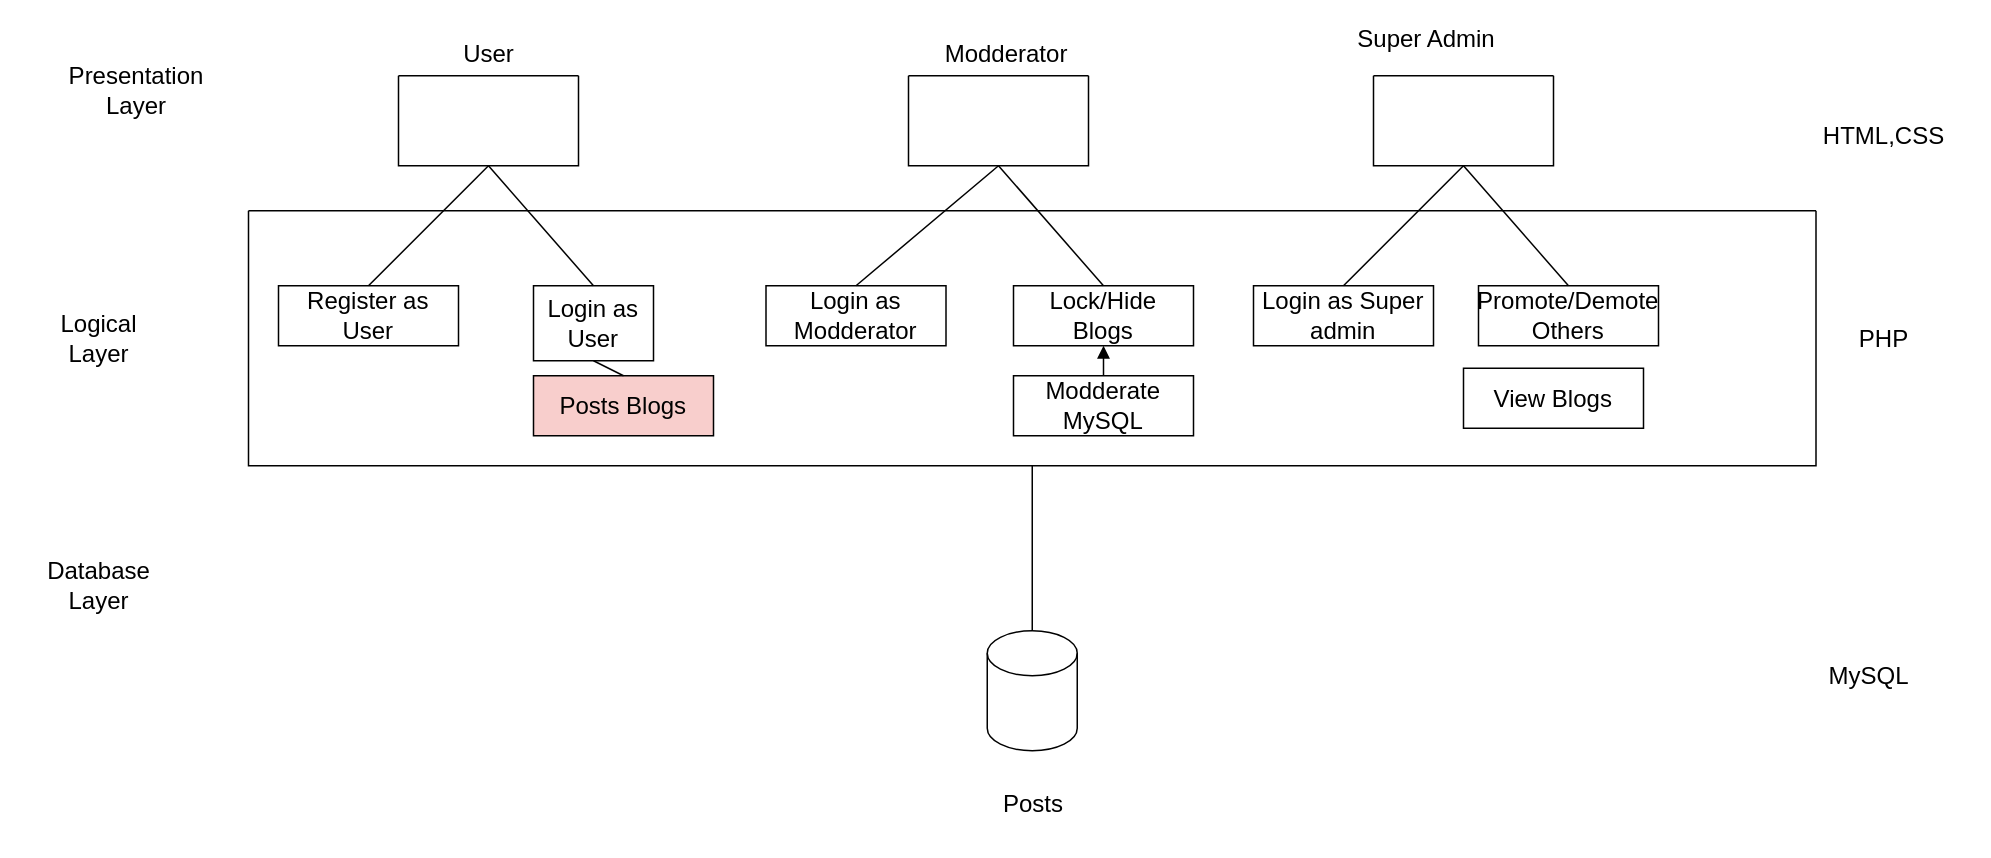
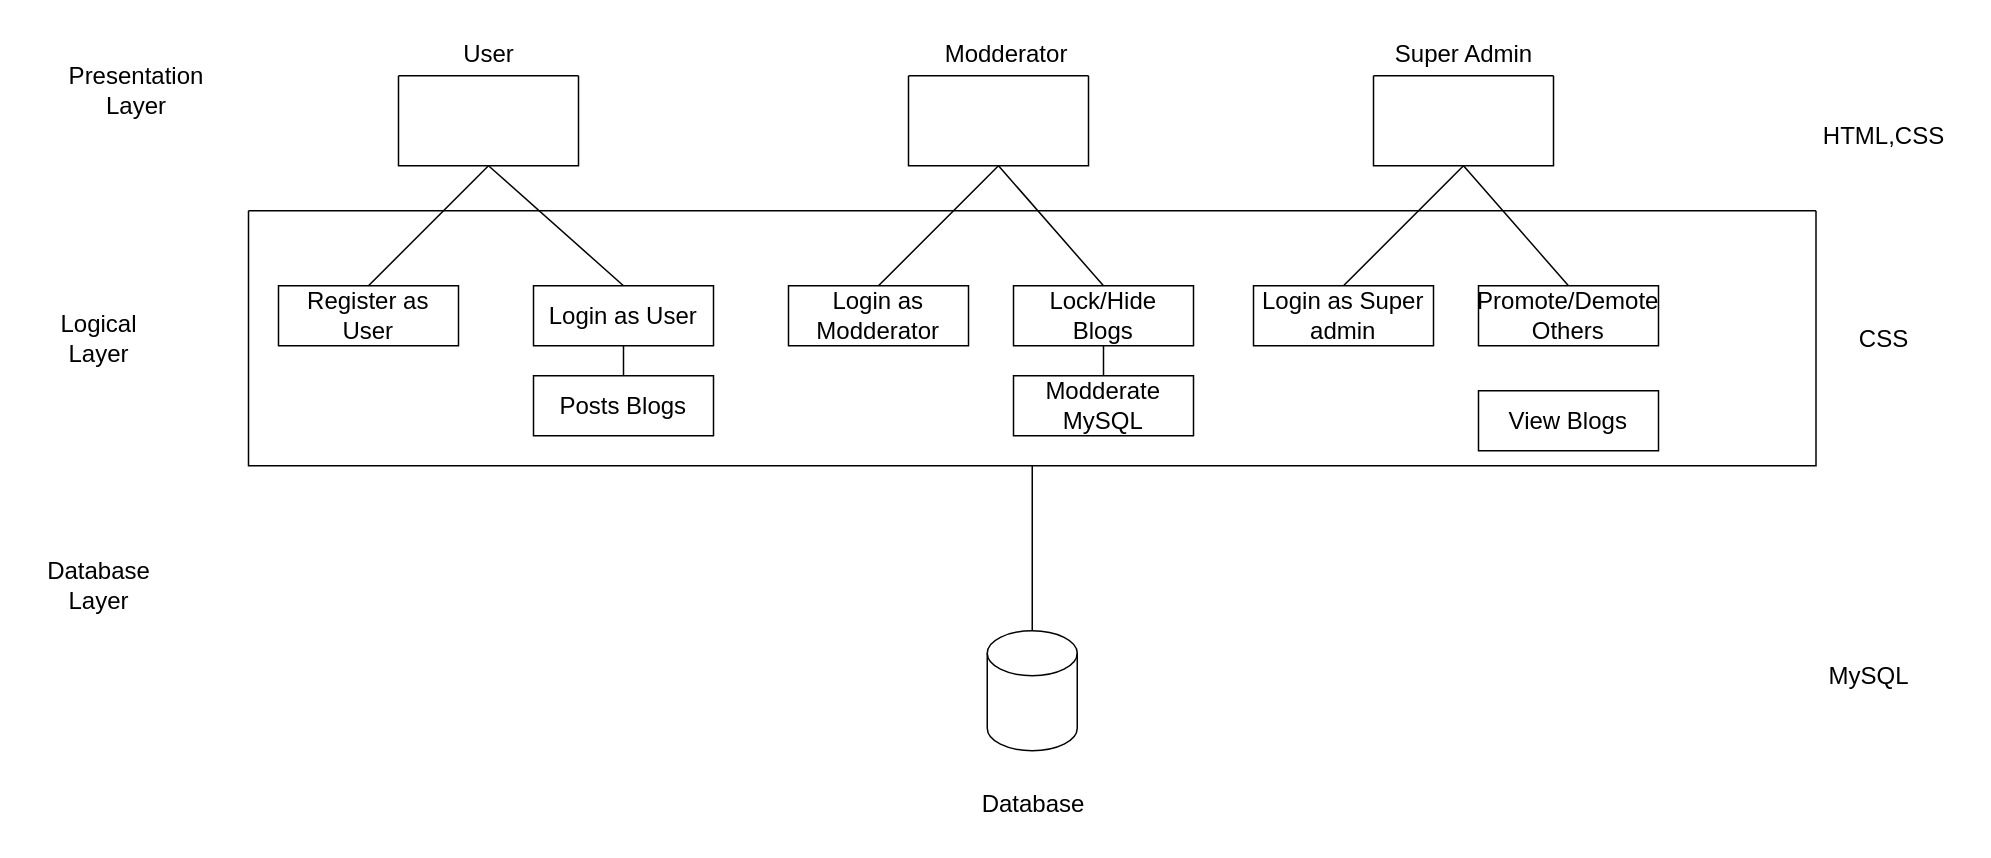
node "Super Admin": moved (1426, 38) -> (1463, 53)
node "Login as Modderator": moved (856, 316) -> (878, 316)
node "Login as User": size 120x75 -> 180x60
node "PHP": label "PHP" -> "CSS"
edge "Modderate MySQL" -> "Lock/HideBlogs": arrowhead block -> none
node "View Blogs": moved (1553, 398) -> (1568, 421)
node "Posts Blogs": fillcolor #f8cecc -> #ffffff
node "Posts": label "Posts" -> "Database"
